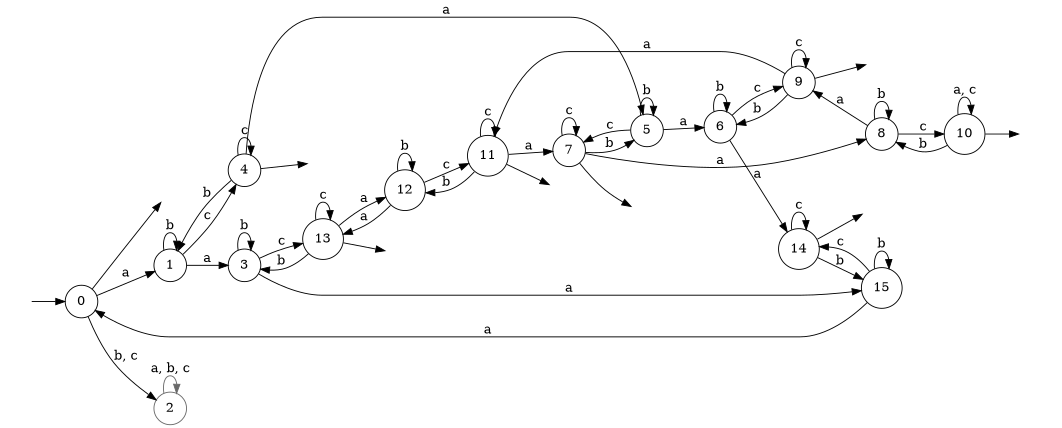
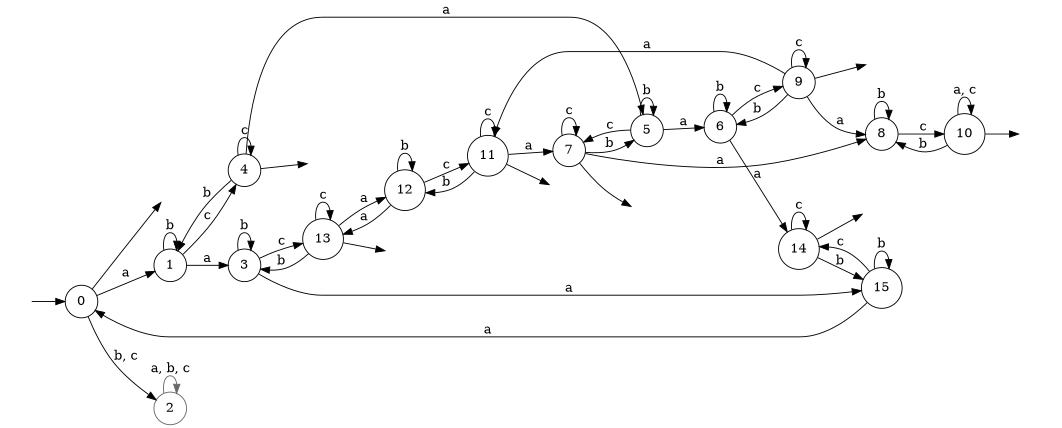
edge "8" -> "9": reversed
